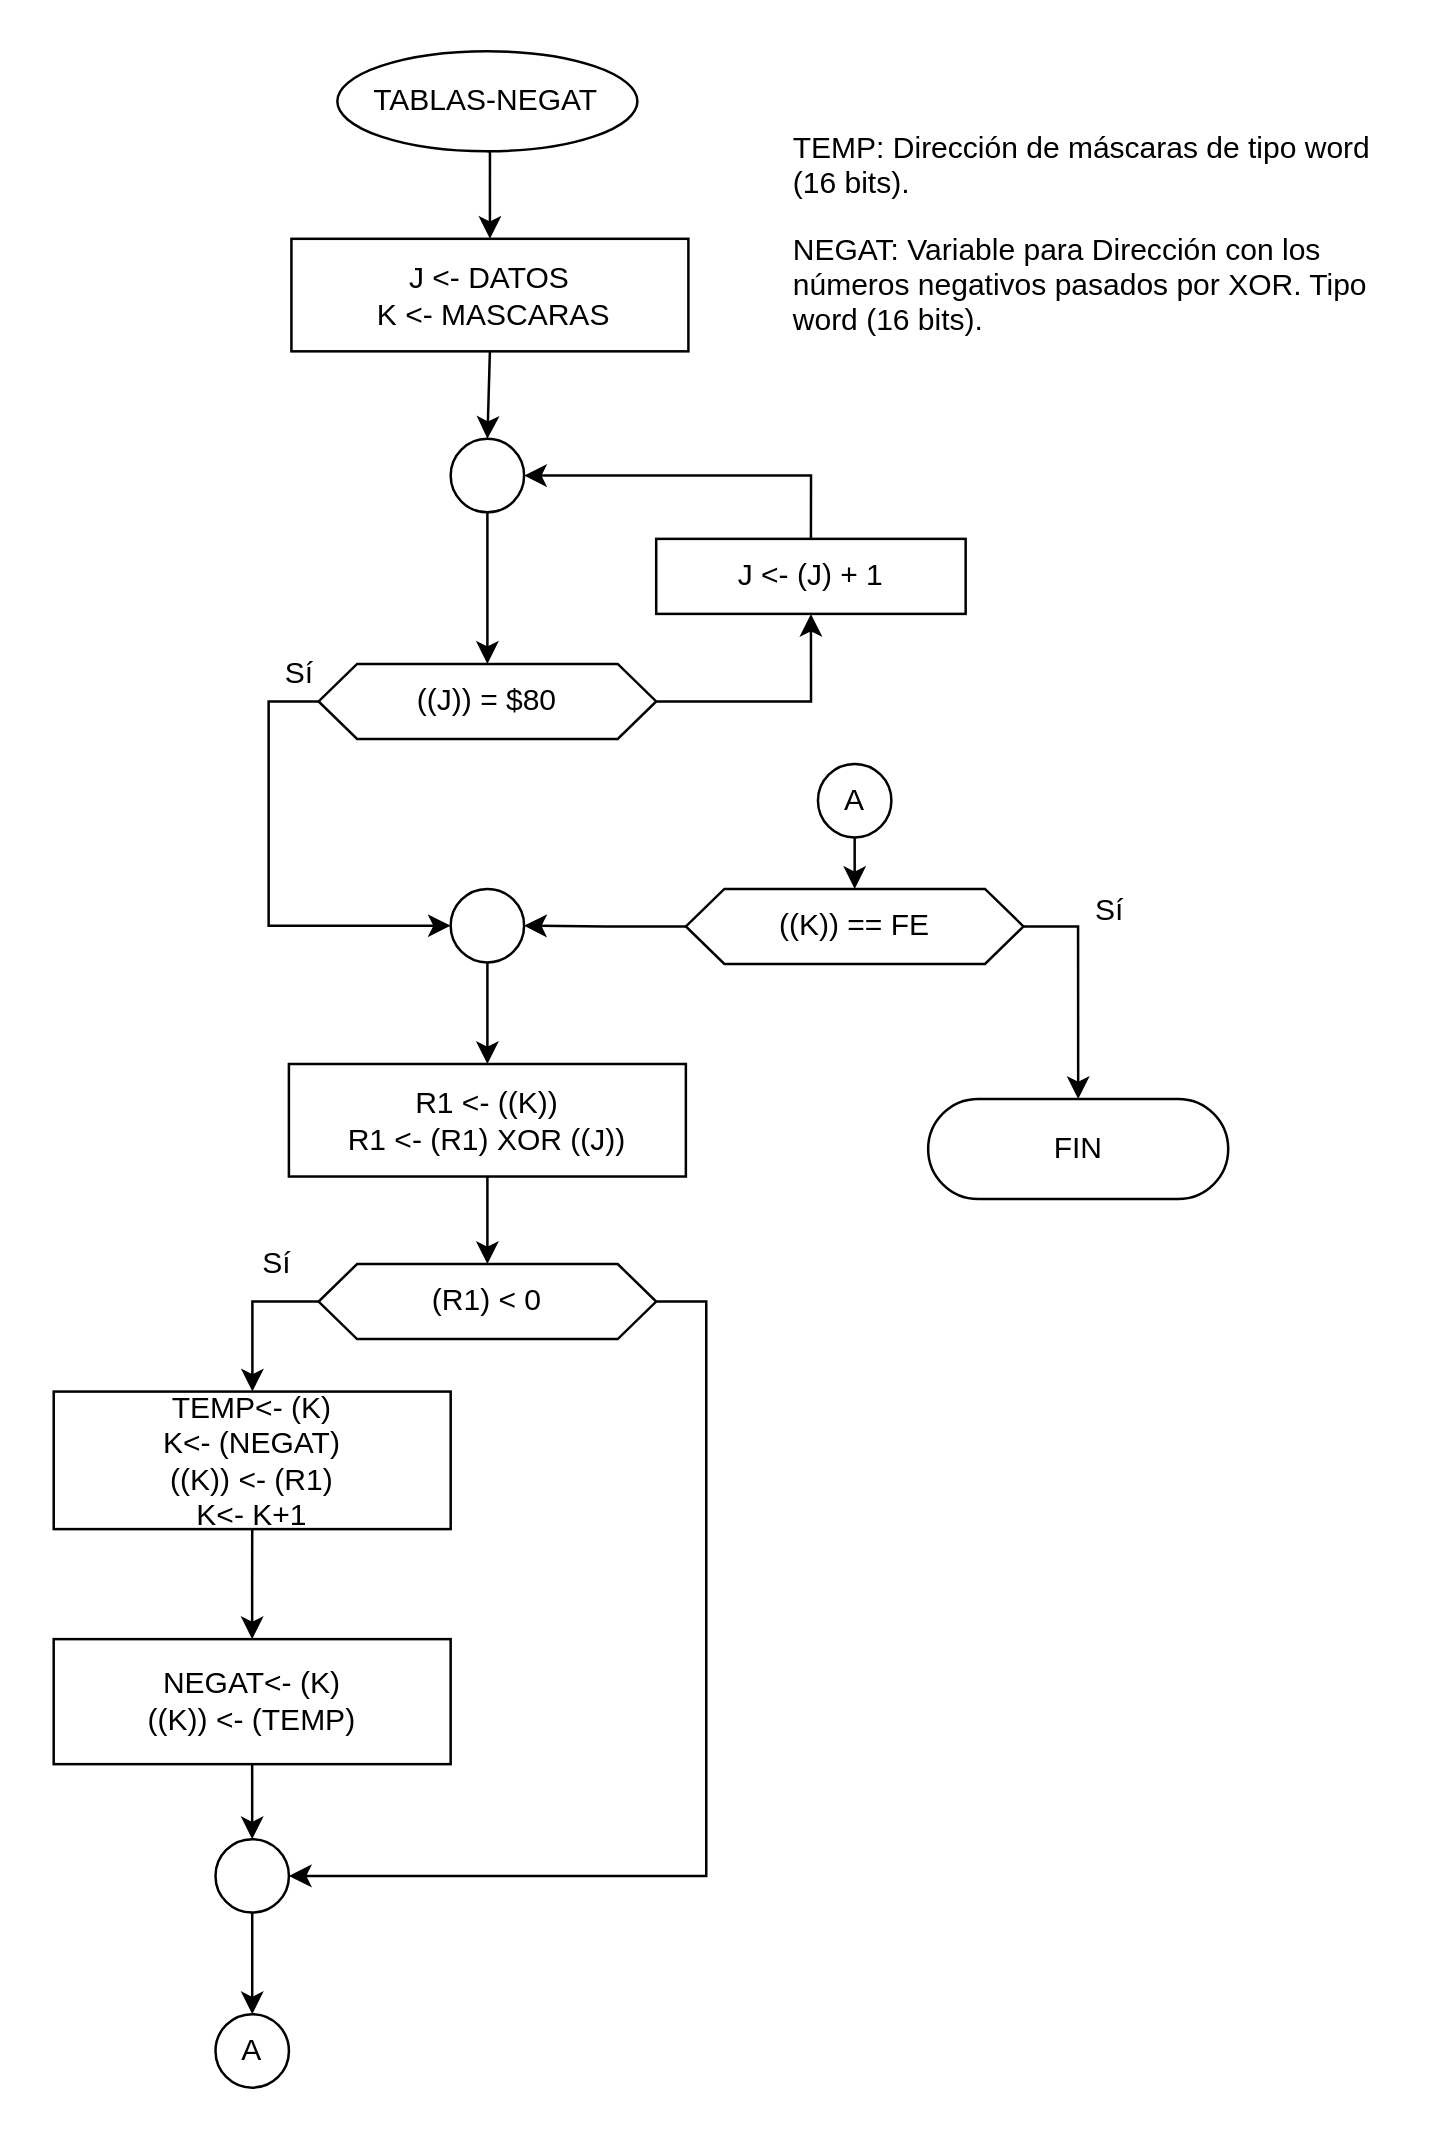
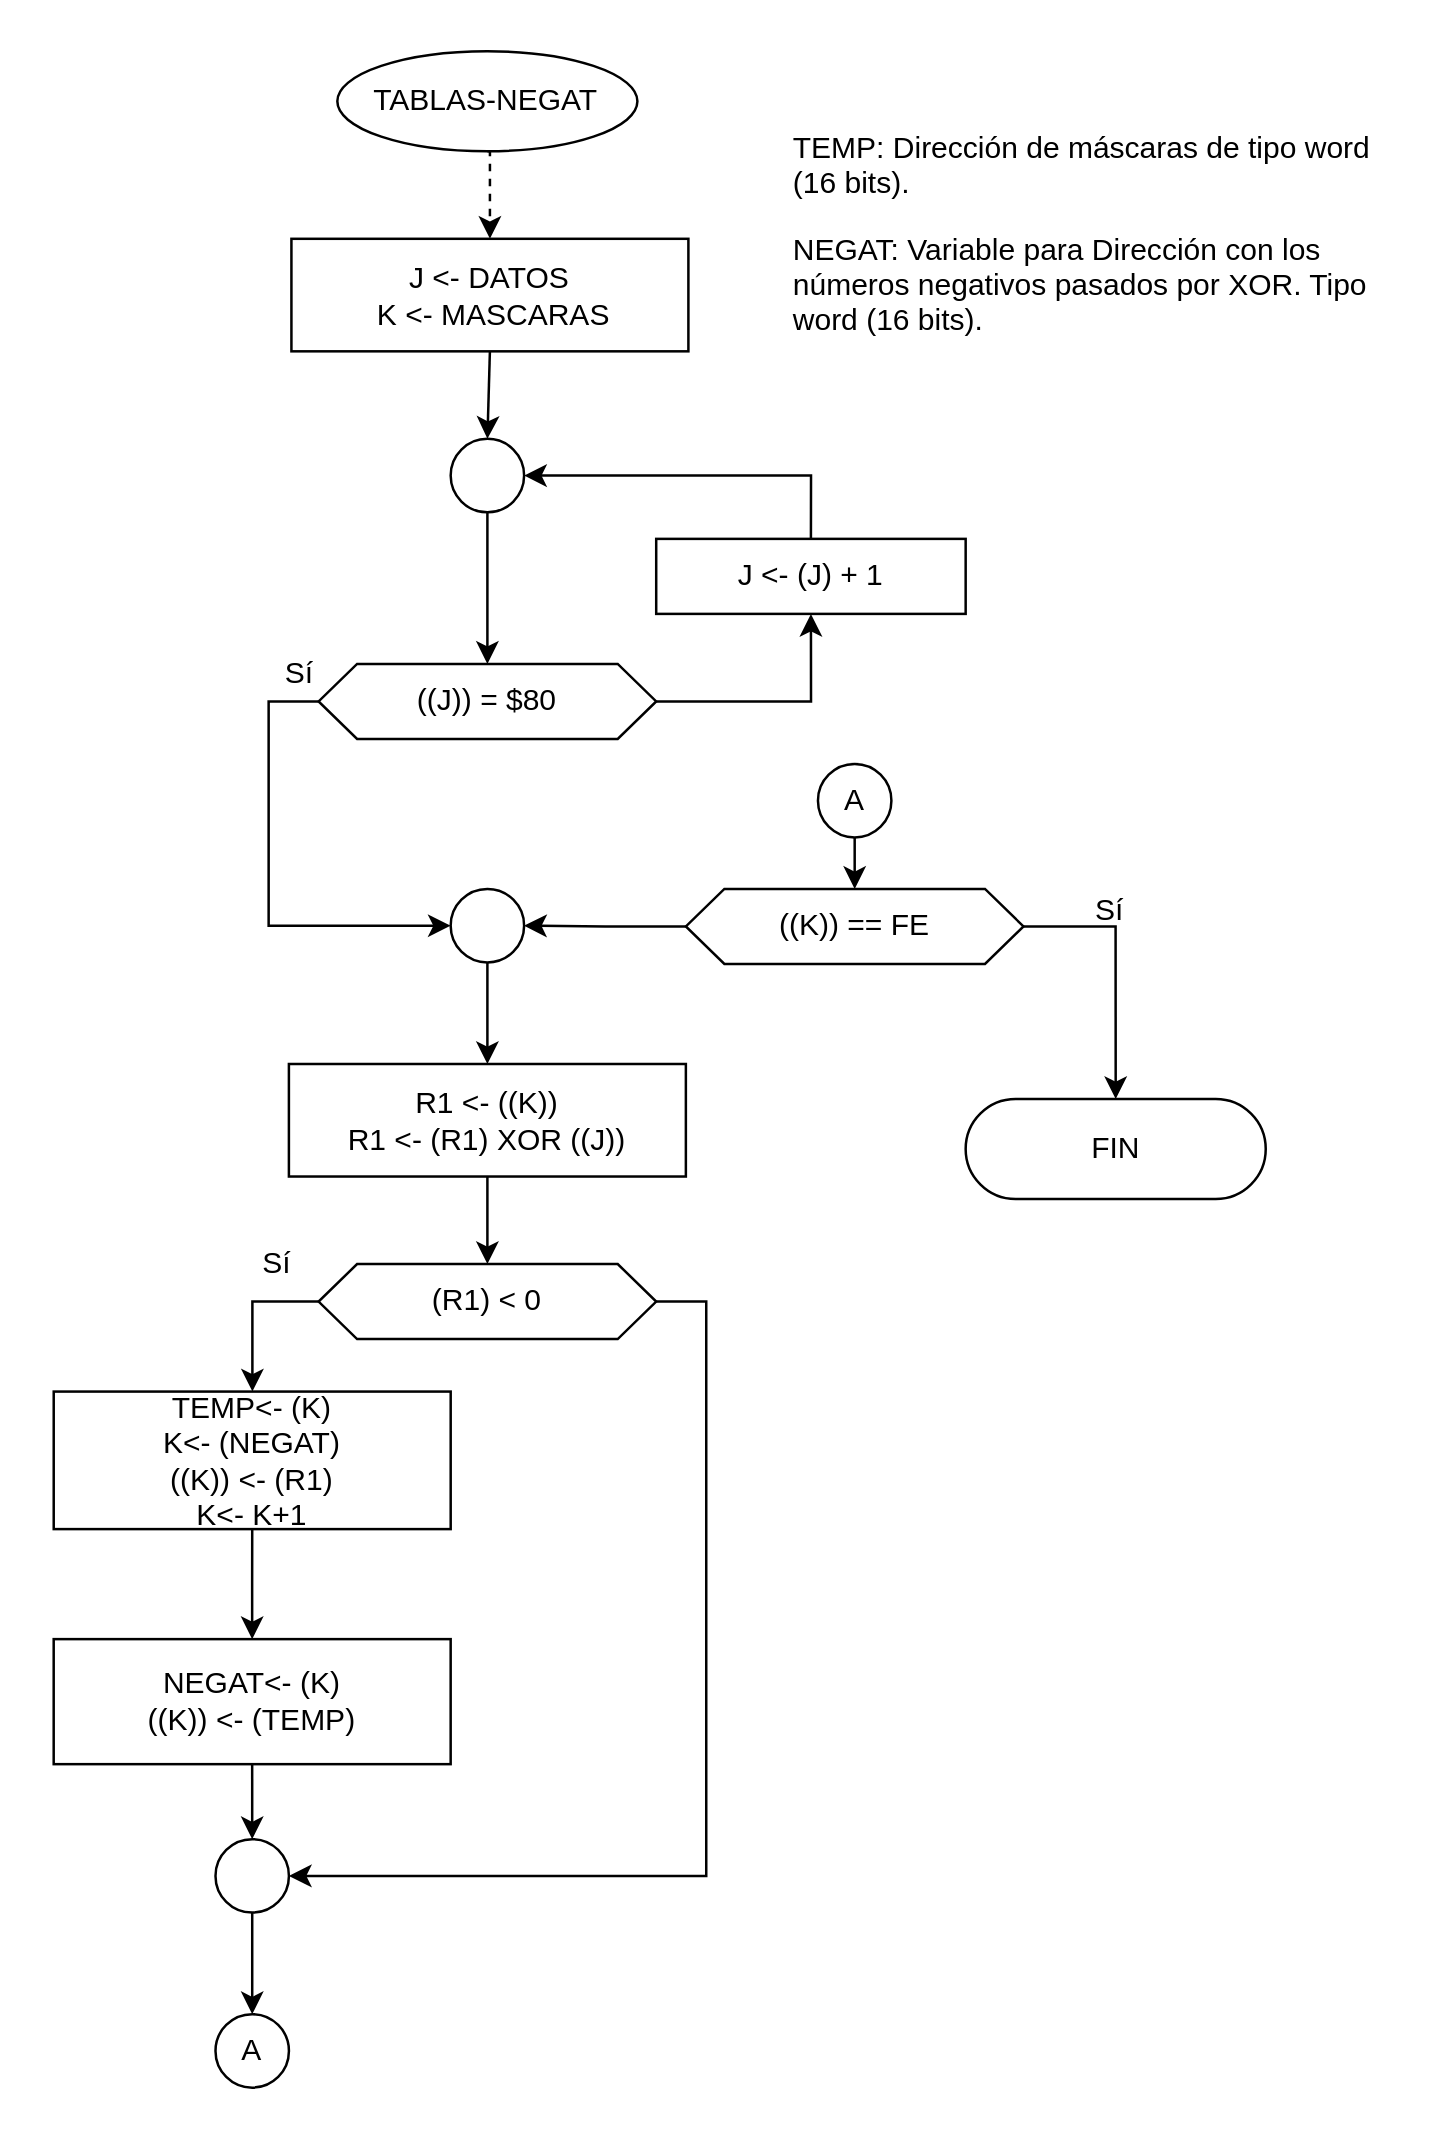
edge "TABLAS-NEGAT" -> "J <- DATOS K <- MASCARAS": style solid -> dashed
node "FIN": moved (1078, 1149) -> (1115, 1149)
